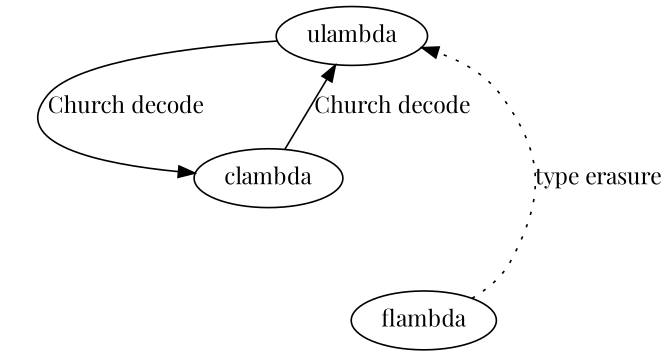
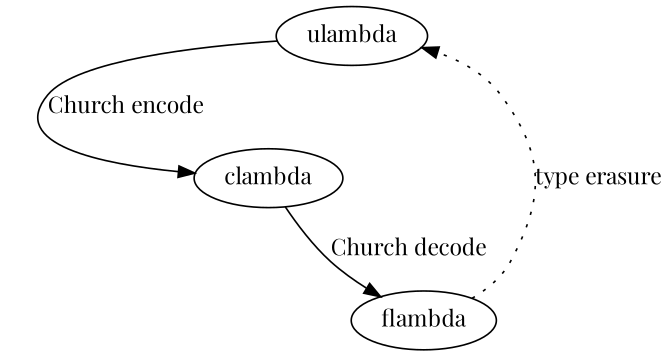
edge "ulambda" -> "clambda": label "Church decode" -> "Church encode"
edge "clambda" -> "ulambda": now "clambda" -> "flambda"
